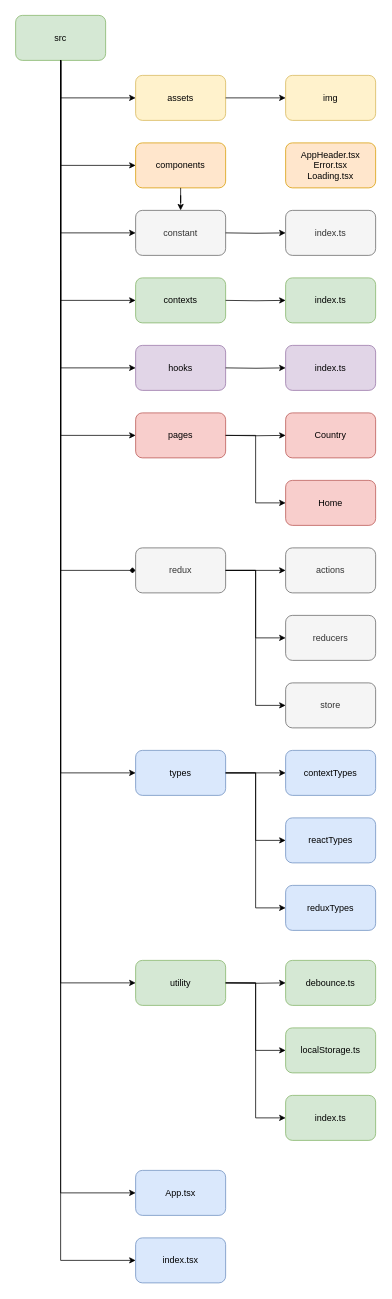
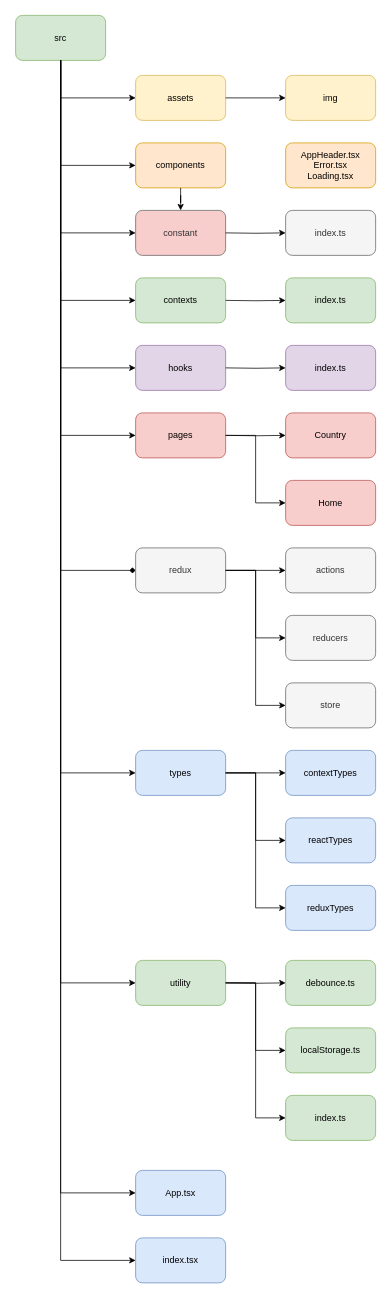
node "constant": fillcolor #f5f5f5 -> #f8cecc
